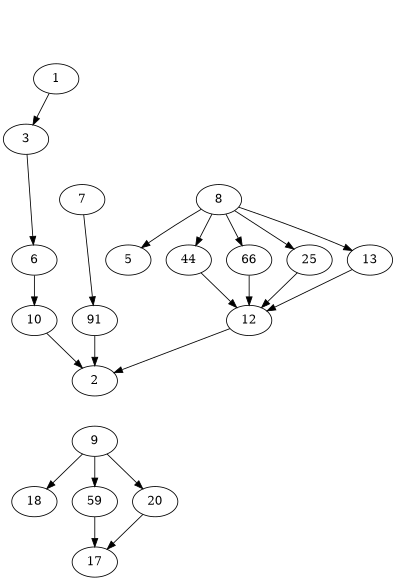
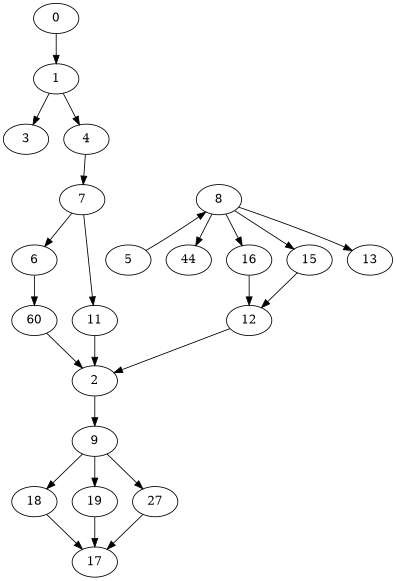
node "0": added
node "4": added
edge "3" -> "6": now "7" -> "6"
edge "8" -> "5": reversed
node "66": label "66" -> "16"
node "25": label "25" -> "15"
edge "44" -> "12": removed
edge "13" -> "12": removed
node "10": label "10" -> "60"
node "91": label "91" -> "11"
edge "2" -> "9": added
node "59": label "59" -> "19"
node "20": label "20" -> "27"
edge "18" -> "17": added
